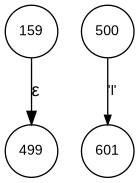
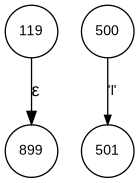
node "159": label "159" -> "119"
node "499": label "499" -> "899"
node "601": label "601" -> "501"
